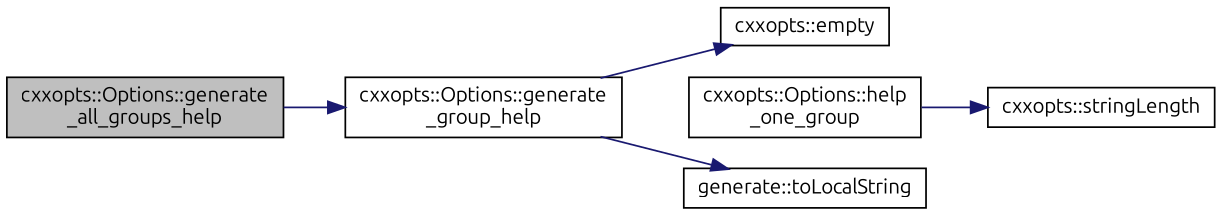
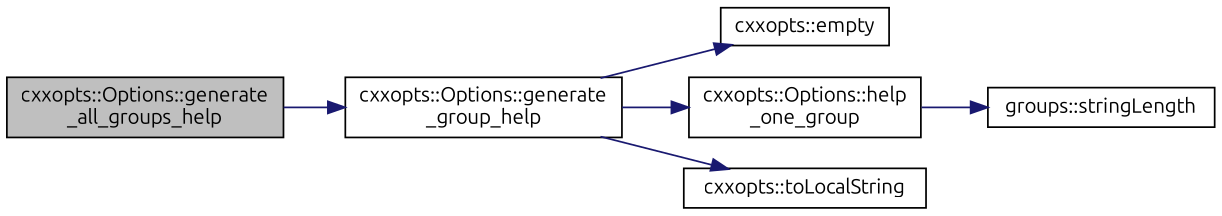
edge "cxxopts::Options::generate _group_help" -> "cxxopts::Options::help _one_group": added
node "cxxopts::stringLength": label "cxxopts::stringLength" -> "groups::stringLength"
node "generate::toLocalString": label "generate::toLocalString" -> "cxxopts::toLocalString"
